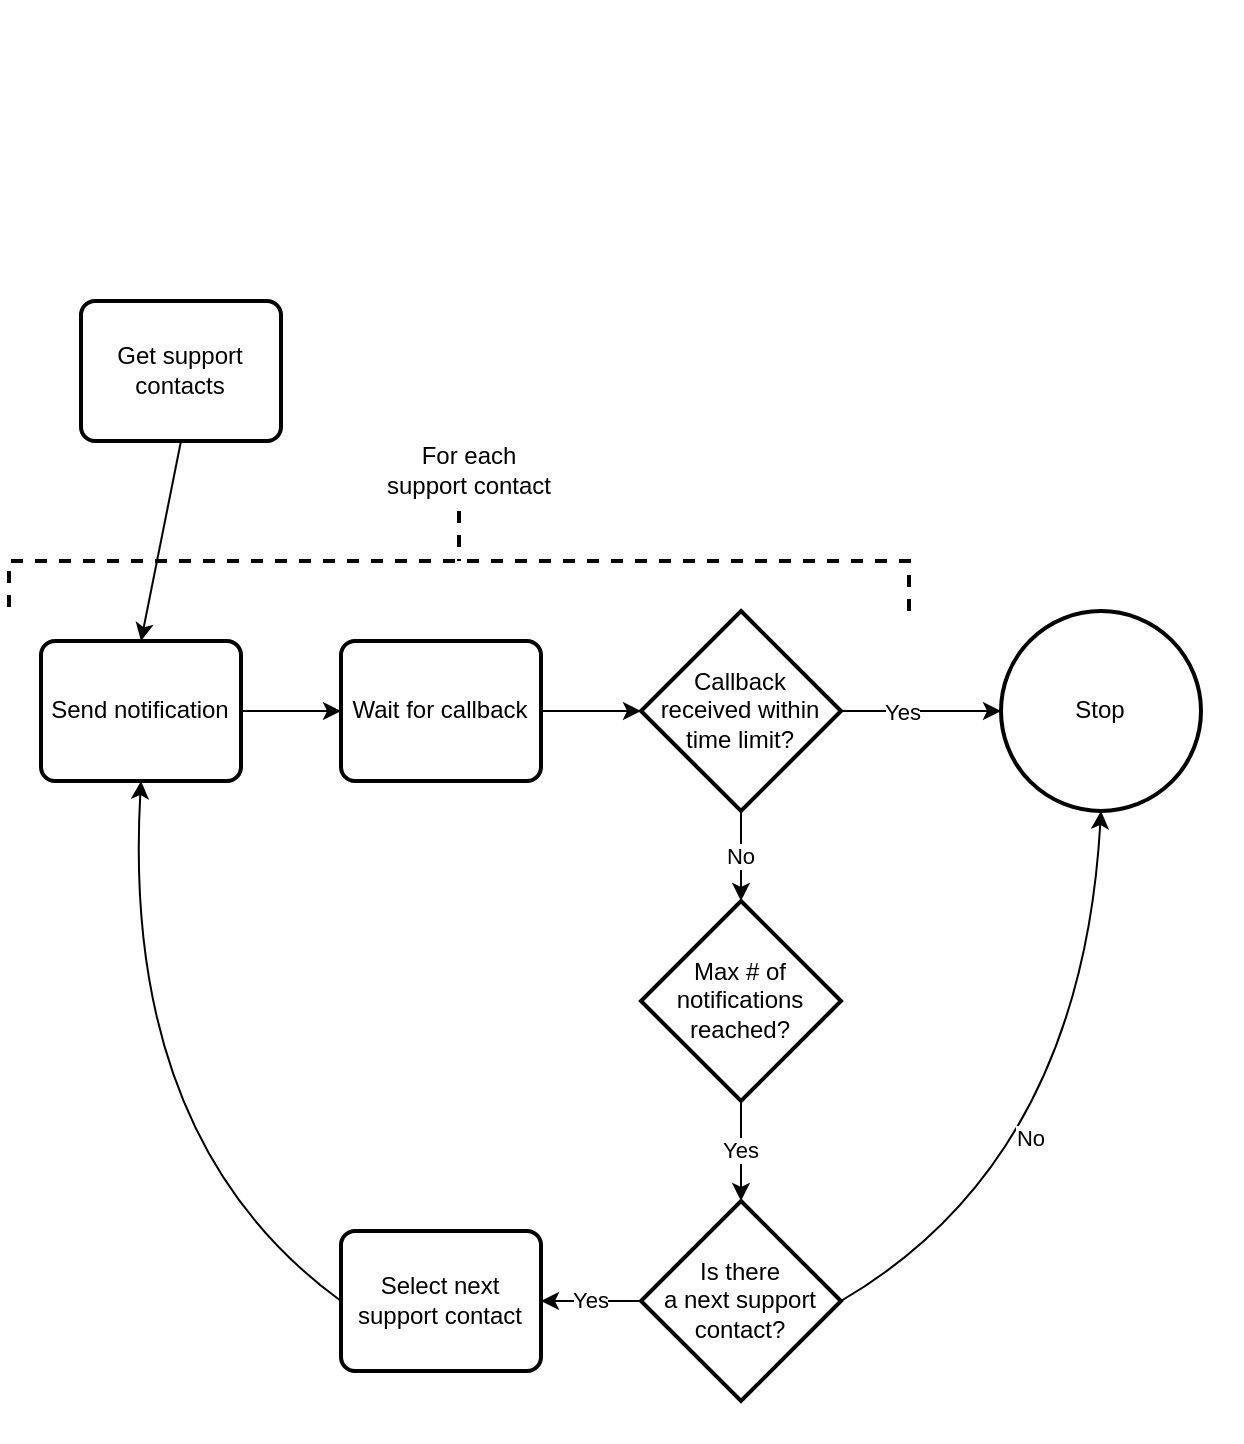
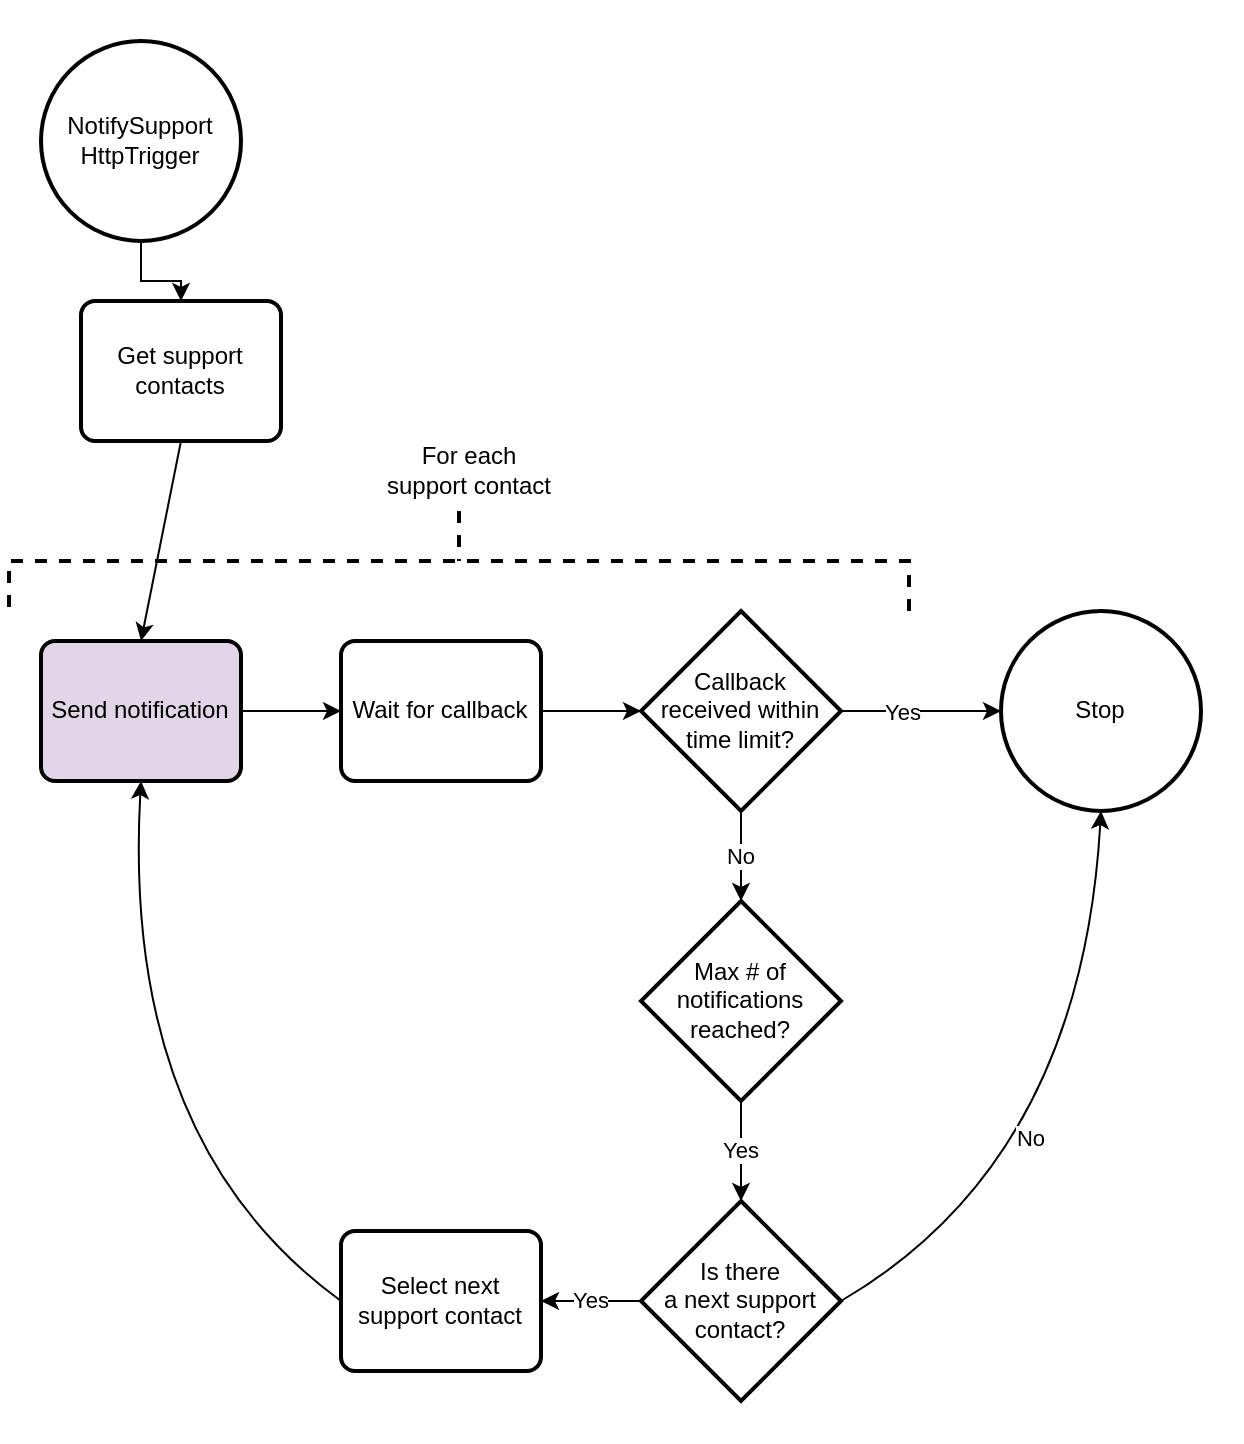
node "NotifySupport HttpTrigger": added
edge "NotifySupport HttpTrigger" -> "Get support contacts": added
node "Send notification": fillcolor #ffffff -> #e1d5e7
